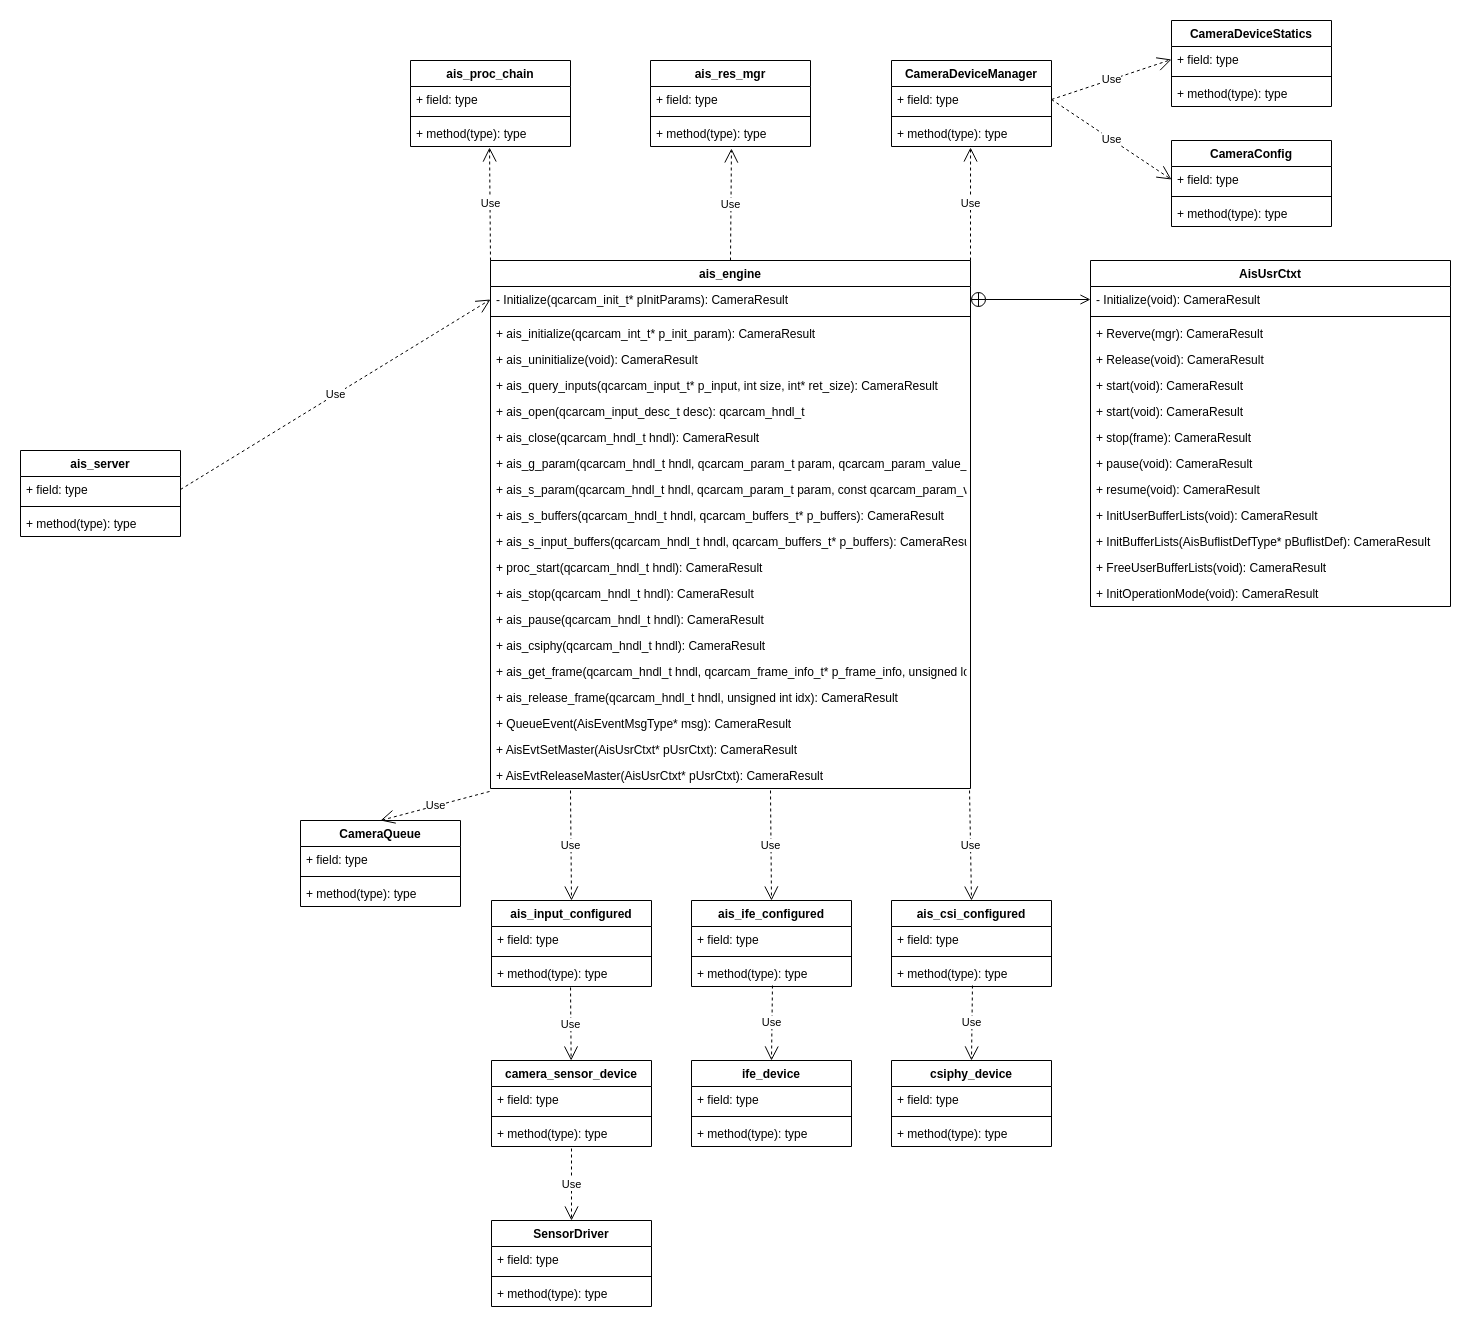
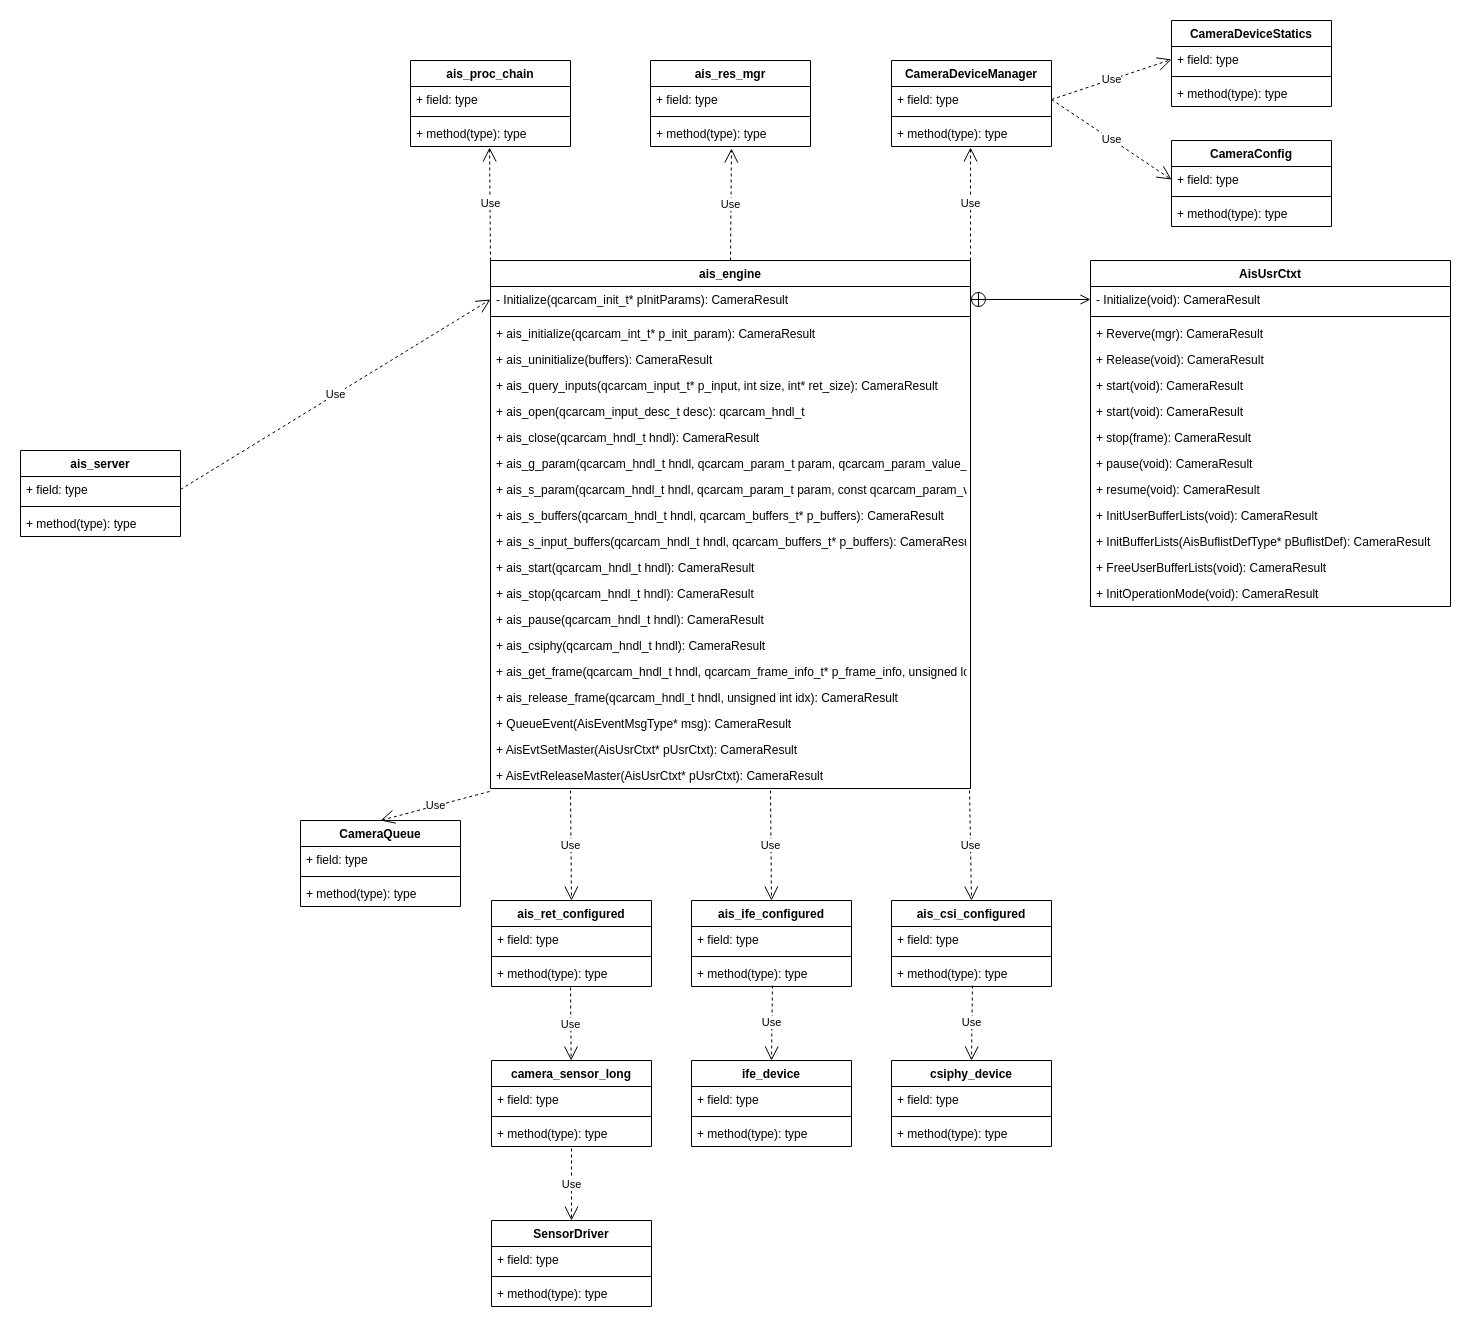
node "+ ais_uninitialize(void): CameraResult": label "+ ais_uninitialize(void): CameraResult" -> "+ ais_uninitialize(buffers): CameraResult"
node "+ proc_start(qcarcam_hndl_t hndl): CameraResult": label "+ proc_start(qcarcam_hndl_t hndl): CameraResult" -> "+ ais_start(qcarcam_hndl_t hndl): CameraResult"
node "ais_input_configured": label "ais_input_configured" -> "ais_ret_configured"
node "camera_sensor_device": label "camera_sensor_device" -> "camera_sensor_long"
